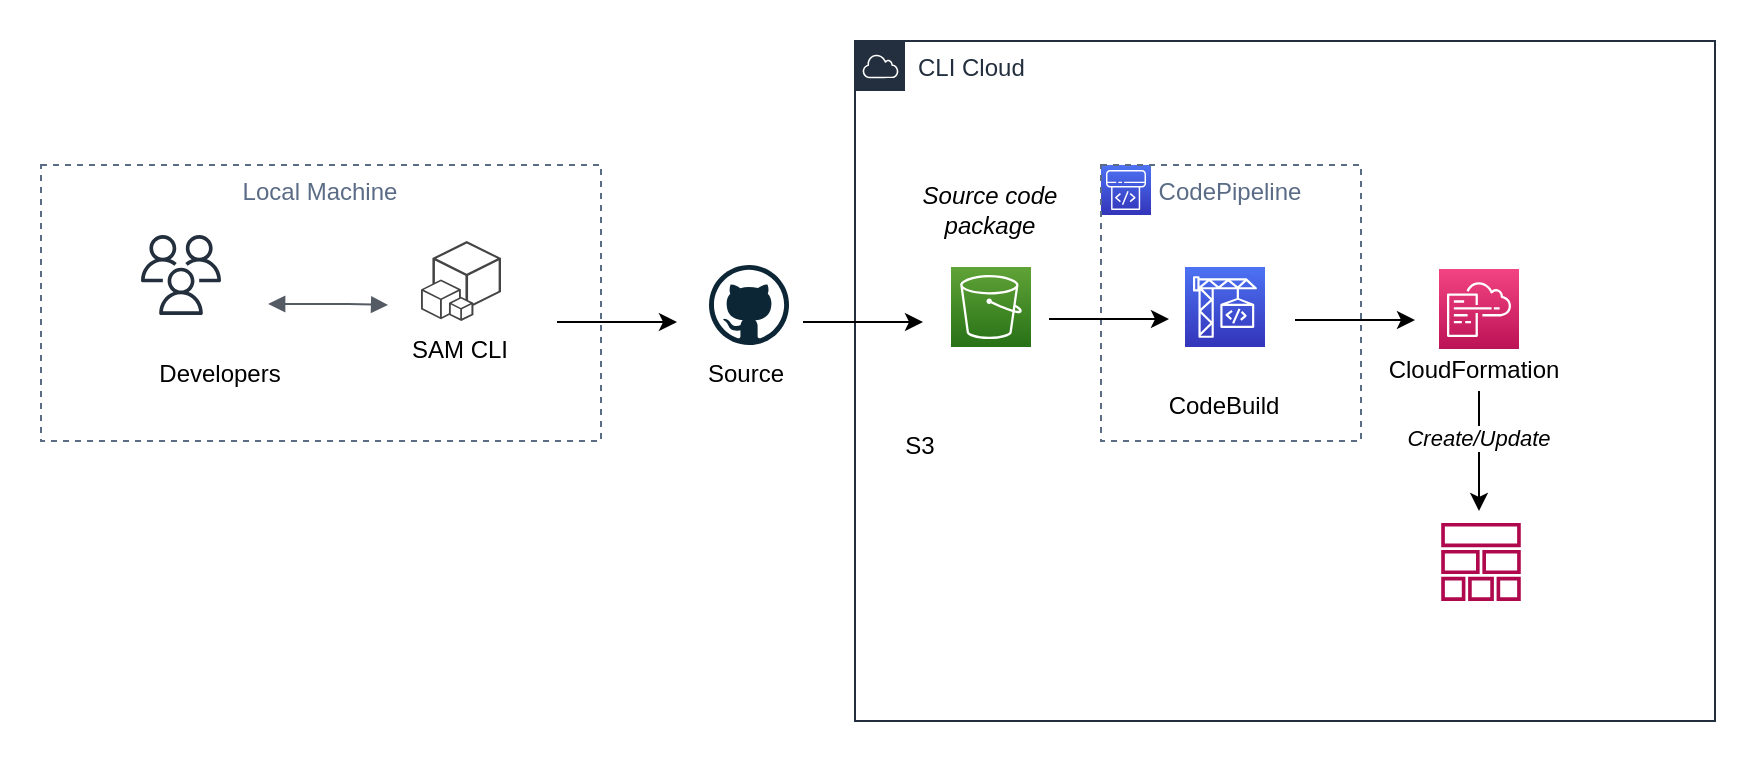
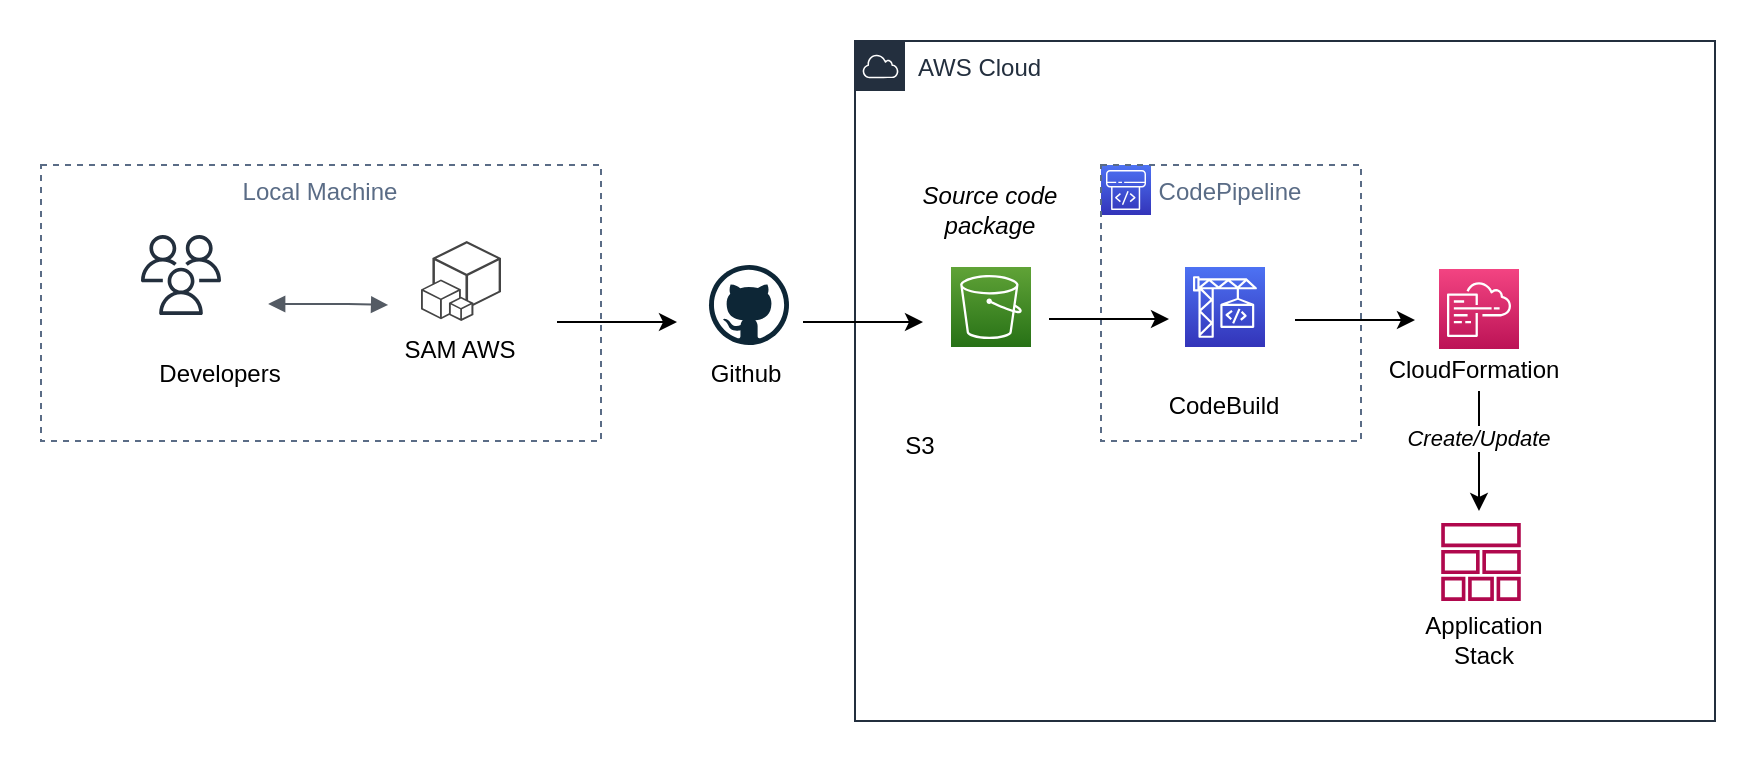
node "CLI Cloud": label "CLI Cloud" -> "AWS Cloud"
node "SAM CLI": label "SAM CLI" -> "SAM AWS"
node "Source": label "Source" -> "Github"
node "Application Stack": added
